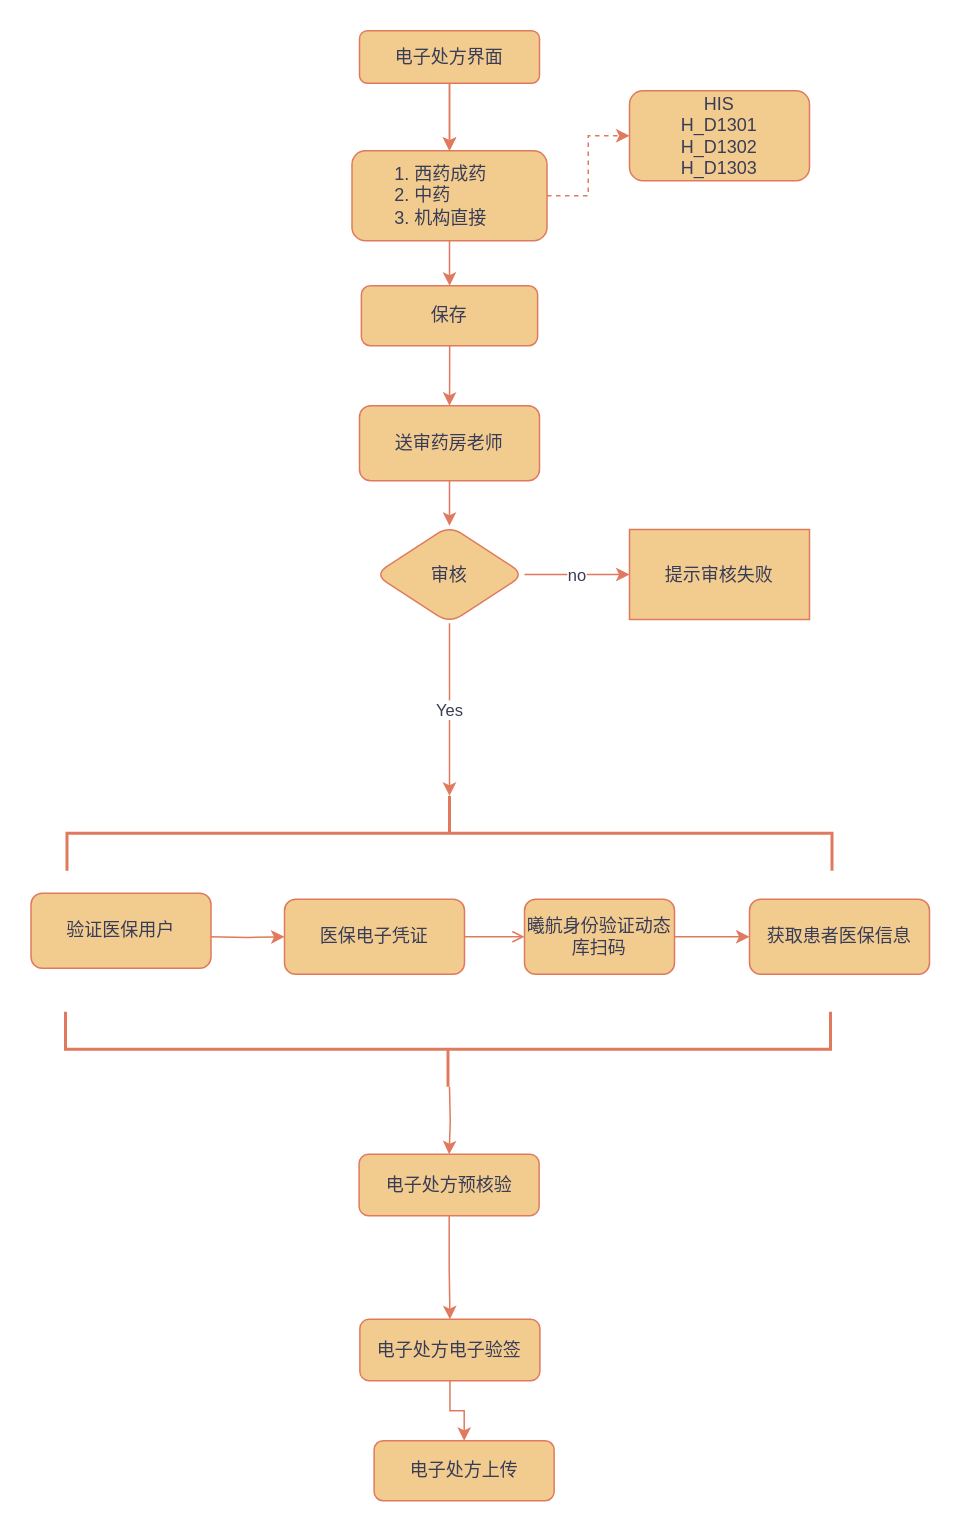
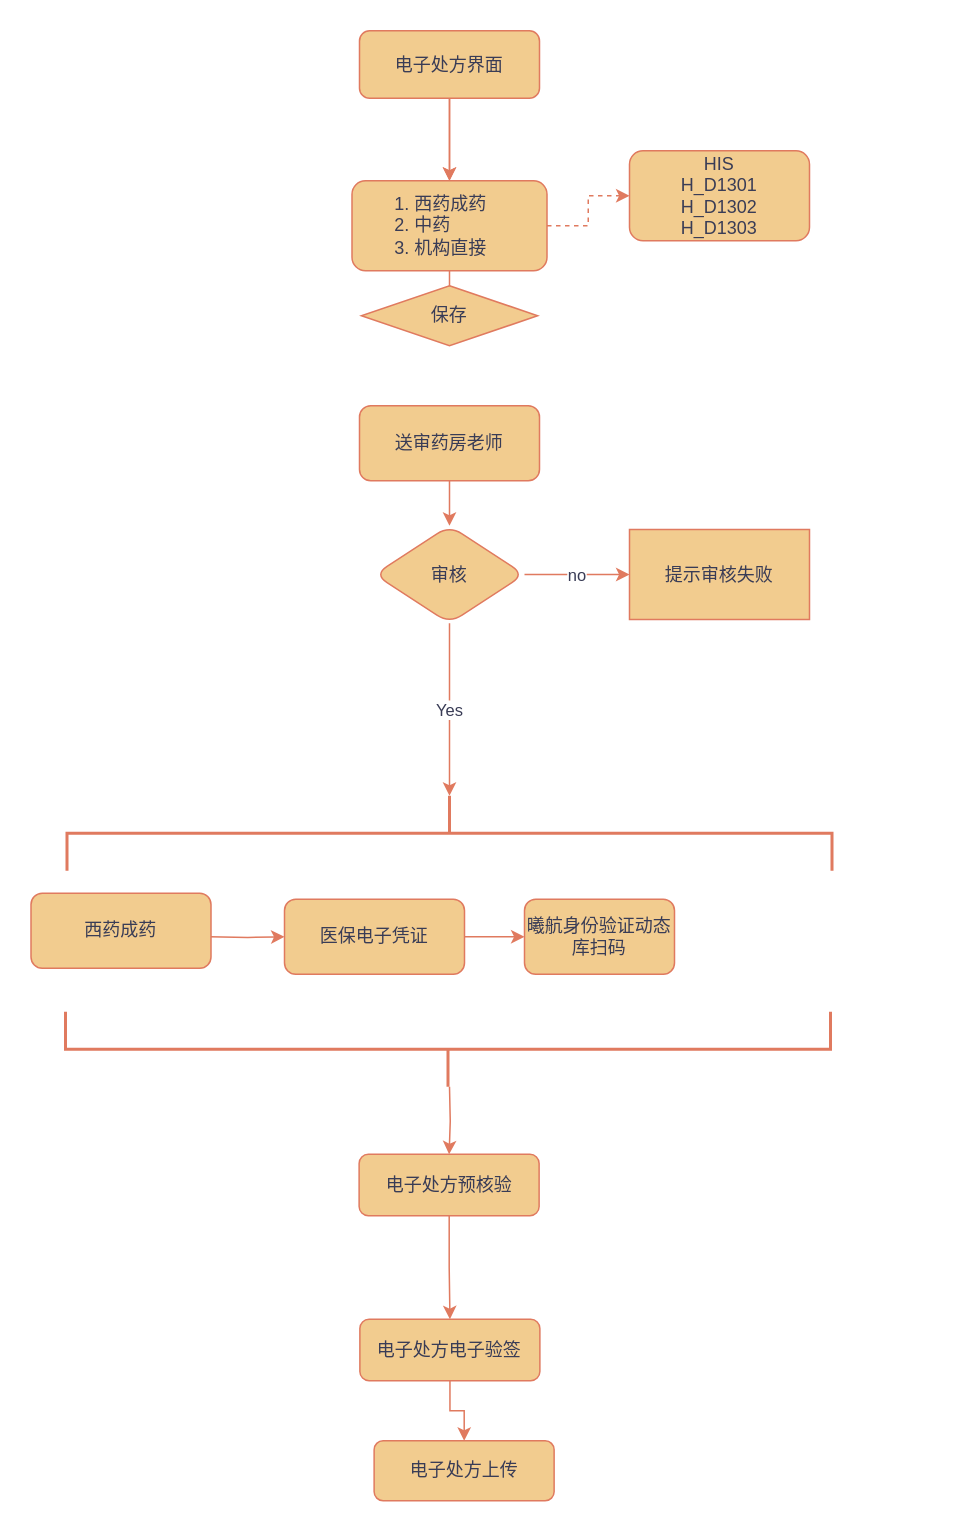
node "电子处方界面": size 180x53 -> 180x68
node "HIS H_D1301 H_D1302 H_D1303": moved (719, 136) -> (719, 196)
node "西药成药 中药 机构直接": moved (449, 196) -> (449, 226)
node "保存": shape rounded rectangle -> diamond
edge "保存" -> "送审药房老师": removed
node "验证医保用户": label "验证医保用户" -> "西药成药"
edge "医保电子凭证" -> "曦航身份验证动态库扫码": arrowhead open -> classic
edge "曦航身份验证动态库扫码" -> "获取患者医保信息": removed
node "获取患者医保信息": removed
